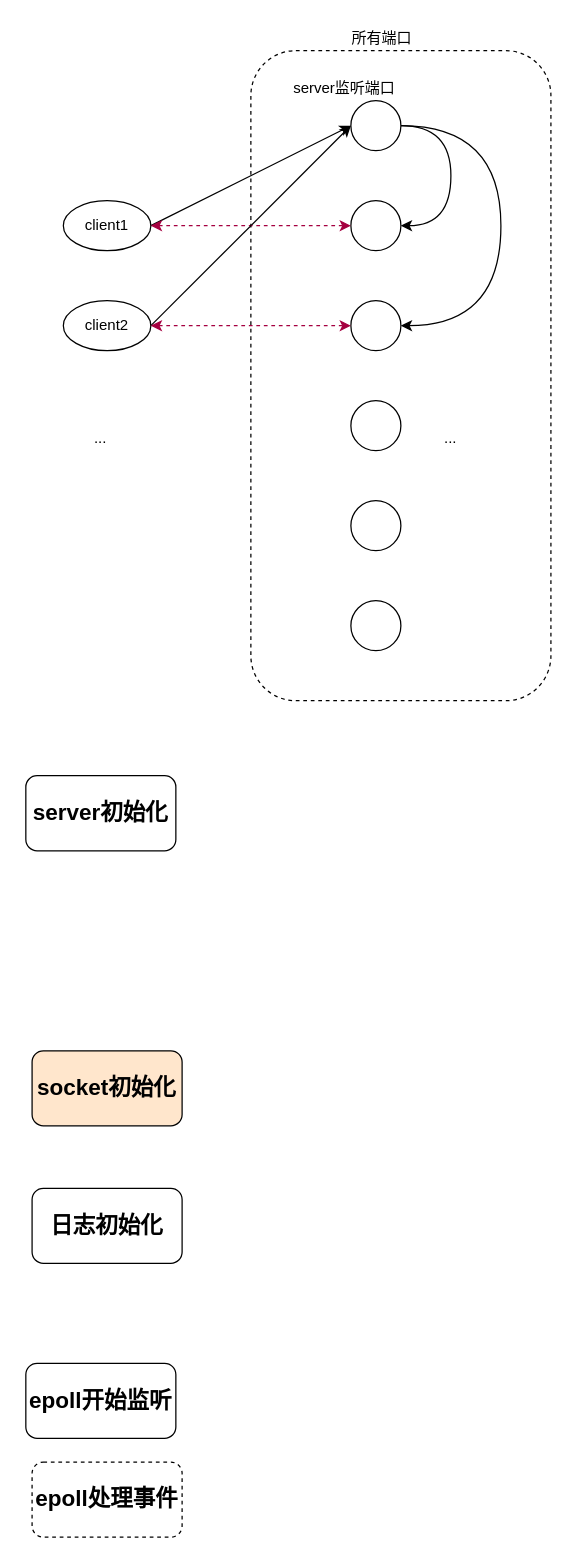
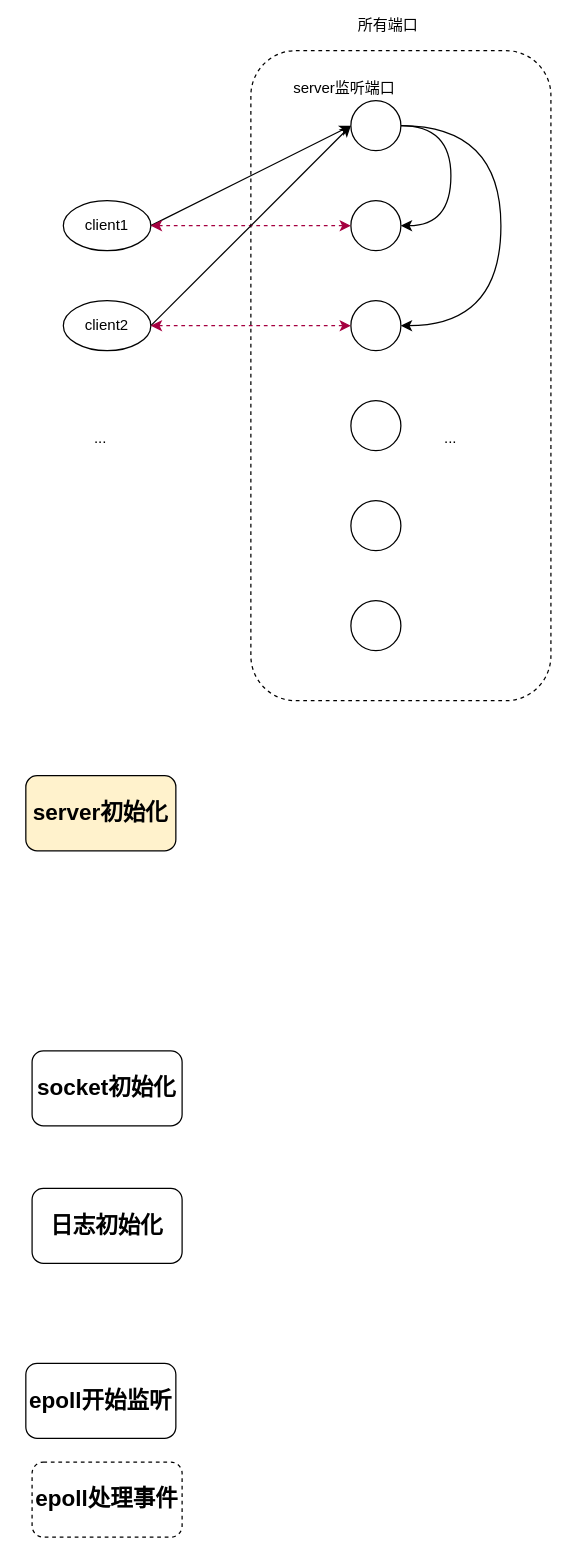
node "所有端口": moved (382, 38) -> (388, 26)
node "server初始化": fillcolor #ffffff -> #fff2cc
node "socket初始化": fillcolor #ffe6cc -> #ffffff
